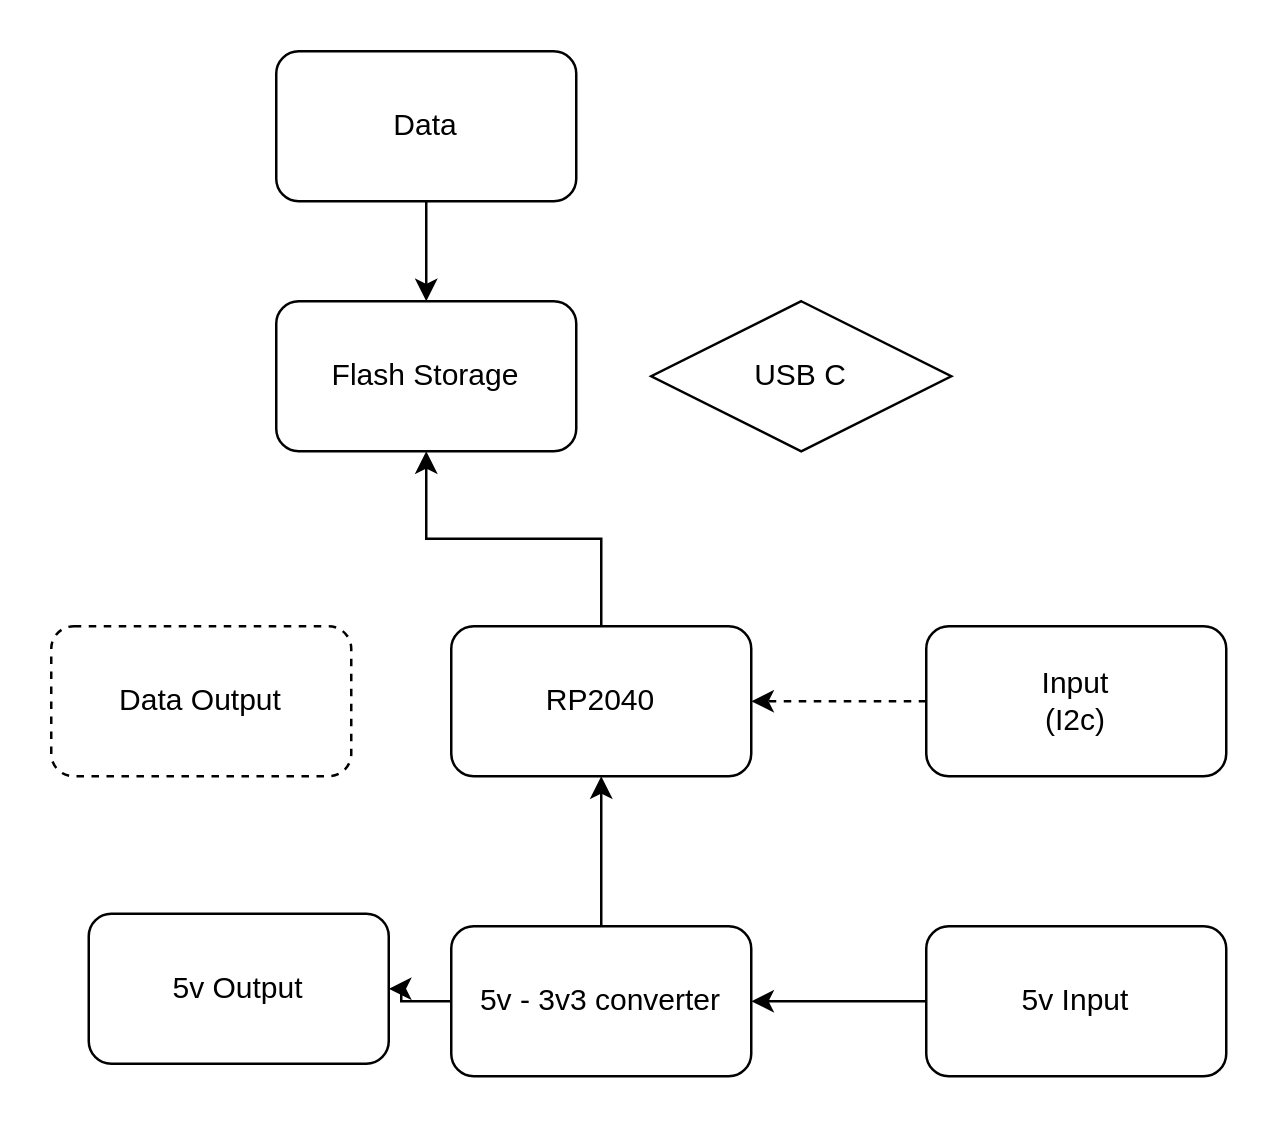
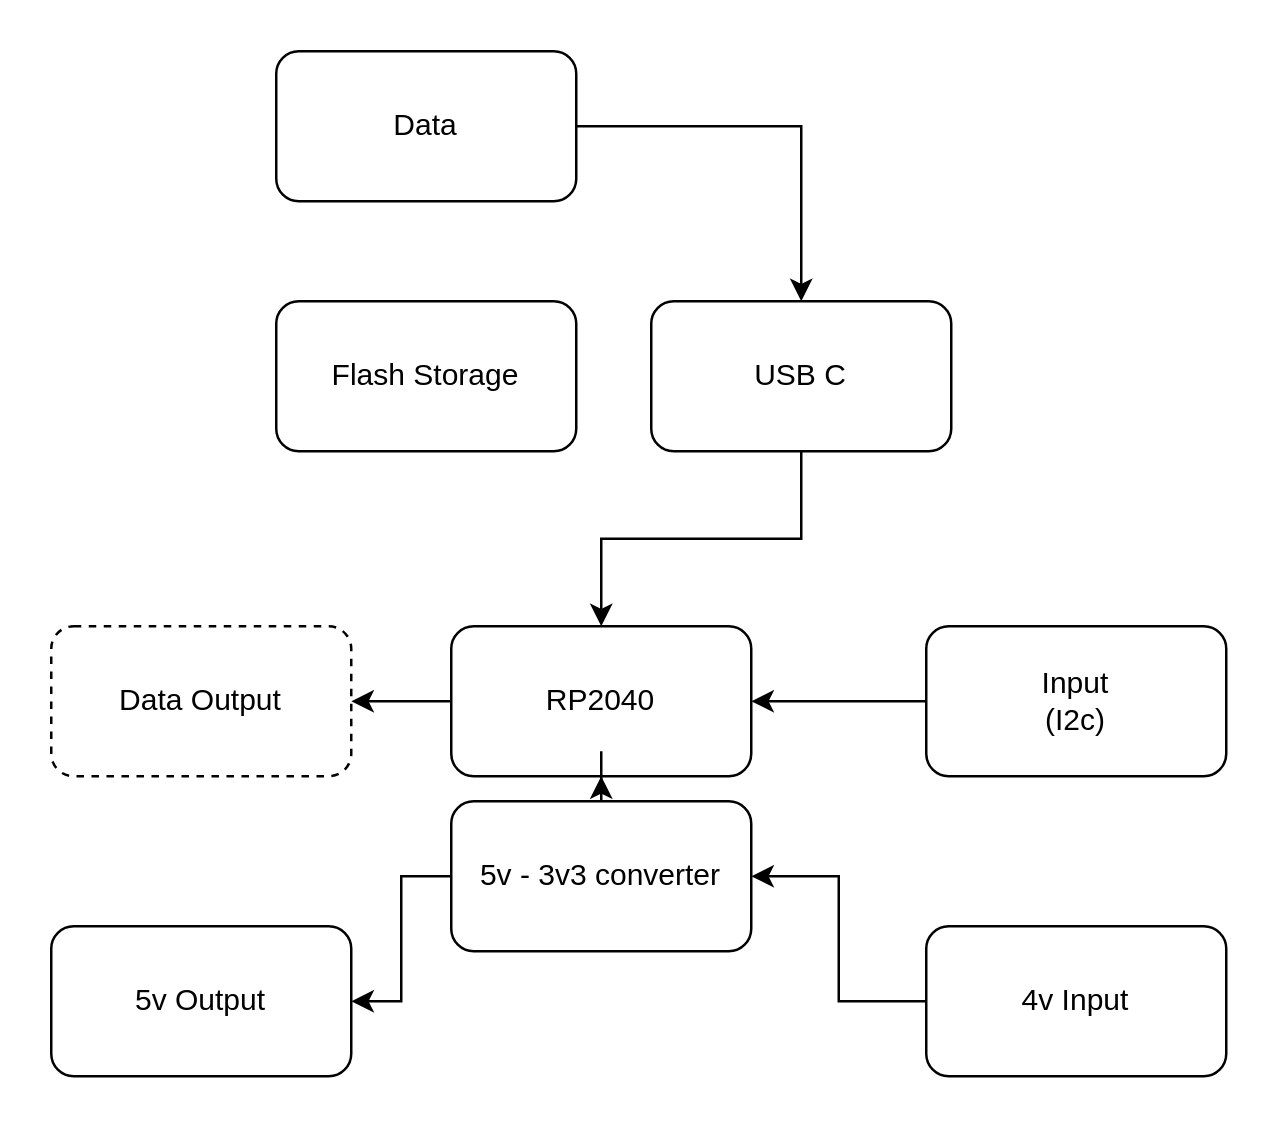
edge "Data" -> "Flash Storage": now "Data" -> "USB C"
node "USB C": shape diamond -> rounded rectangle
edge "RP2040" -> "Flash Storage": now "RP2040" -> "Data Output"
edge "USB C" -> "RP2040": added
edge "Input (I2c)" -> "RP2040": style dashed -> solid
node "5v Output": moved (239, 989) -> (201, 1001)
node "5v - 3v3 converter": moved (601, 1001) -> (601, 876)
node "5v Input": label "5v Input" -> "4v Input"
